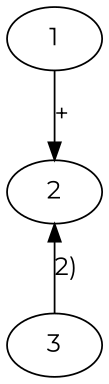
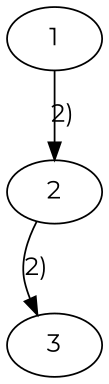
edge "1" -> "2": label "+" -> "2)"
edge "3" -> "2": reversed
